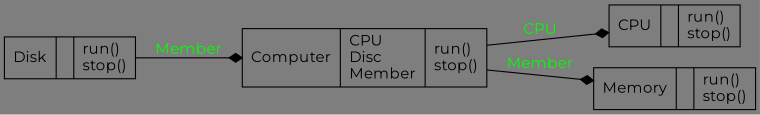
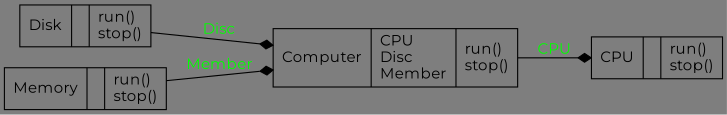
edge "Disk" -> "Computer": label "Member" -> "Disc"
edge "Computer" -> "Memory": reversed
